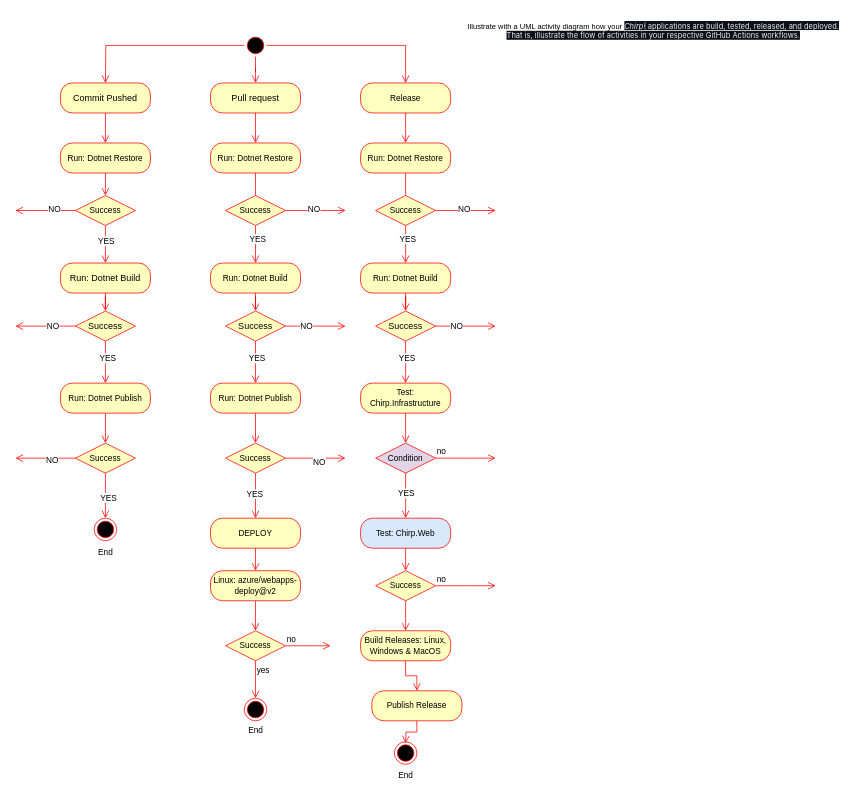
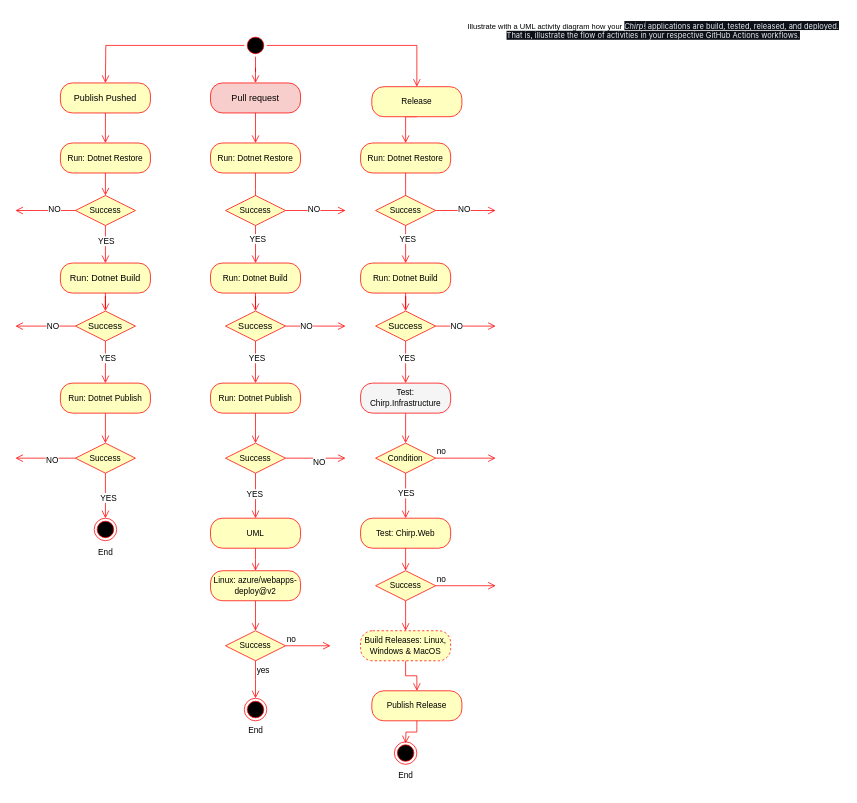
node "Commit Pushed": label "Commit Pushed" -> "Publish Pushed"
node "Pull request": fillcolor #ffffc0 -> #f8cecc
node "Release": moved (405, 98) -> (417, 102)
node "Test: Chirp.Infrastructure": fillcolor #ffffc0 -> #f5f5f5
node "Condition": fillcolor #e1d5e7 -> #ffffc0
node "DEPLOY": label "DEPLOY" -> "UML"
node "Test: Chirp.Web": fillcolor #dae8fc -> #ffffc0
node "Build Releases: Linux, Windows & MacOS": style solid -> dashed
